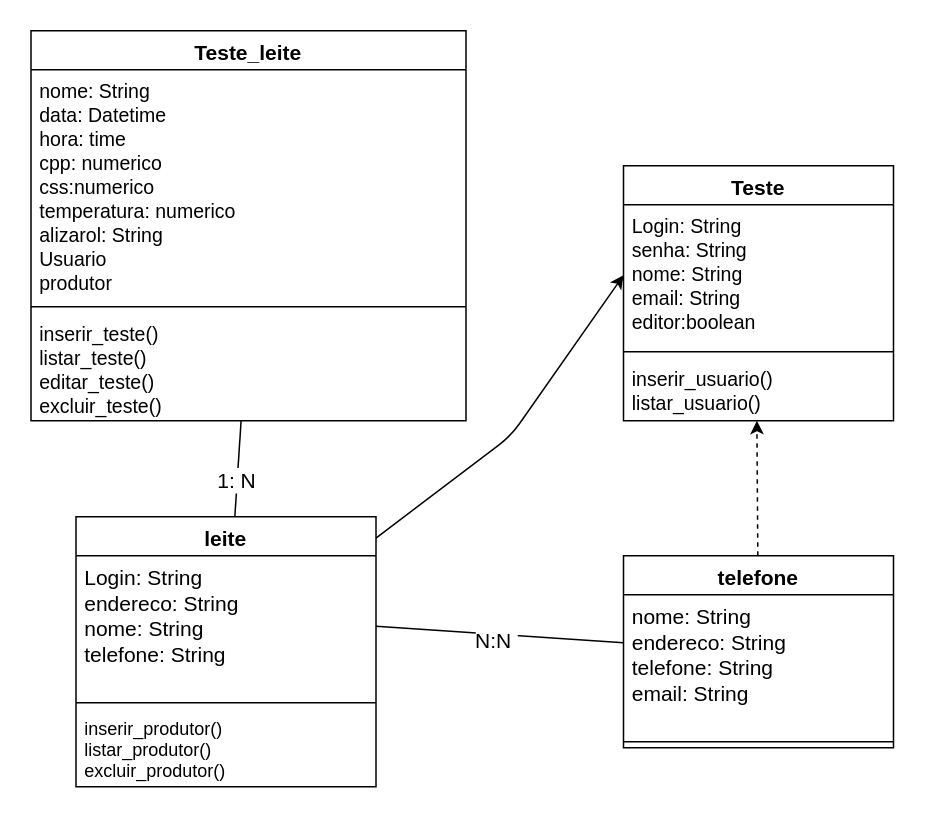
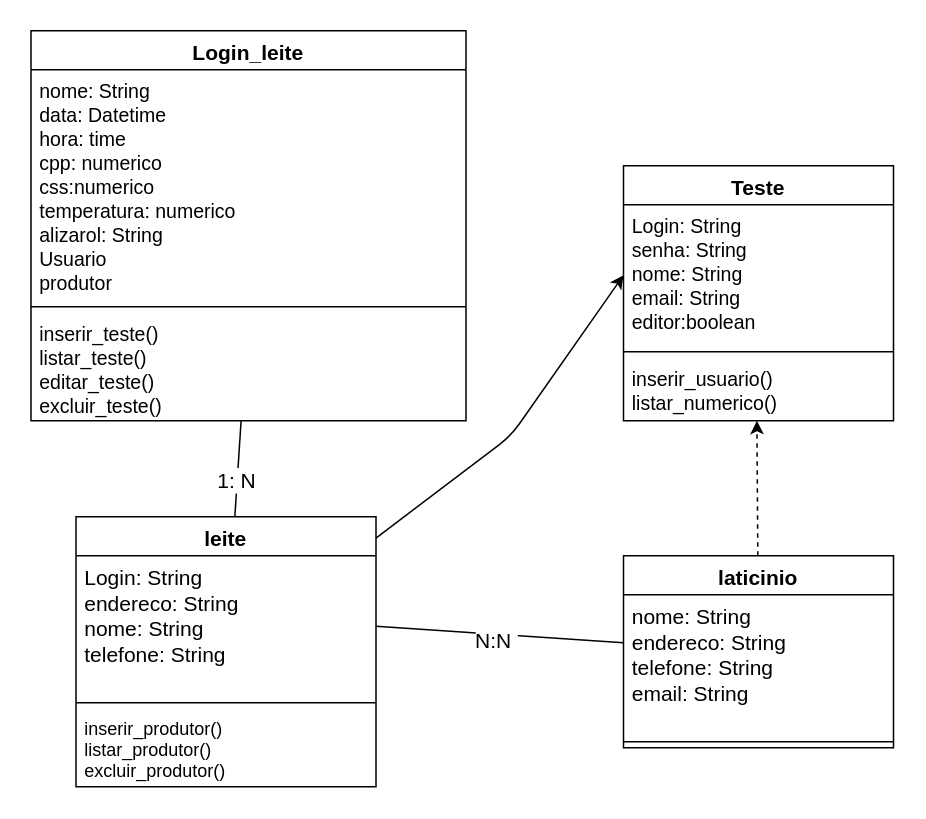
node "Teste_leite": label "Teste_leite" -> "Login_leite"
node "inserir_usuario() listar_usuario()": label "inserir_usuario() listar_usuario()" -> "inserir_usuario() listar_numerico()"
node "telefone": label "telefone" -> "laticinio"
